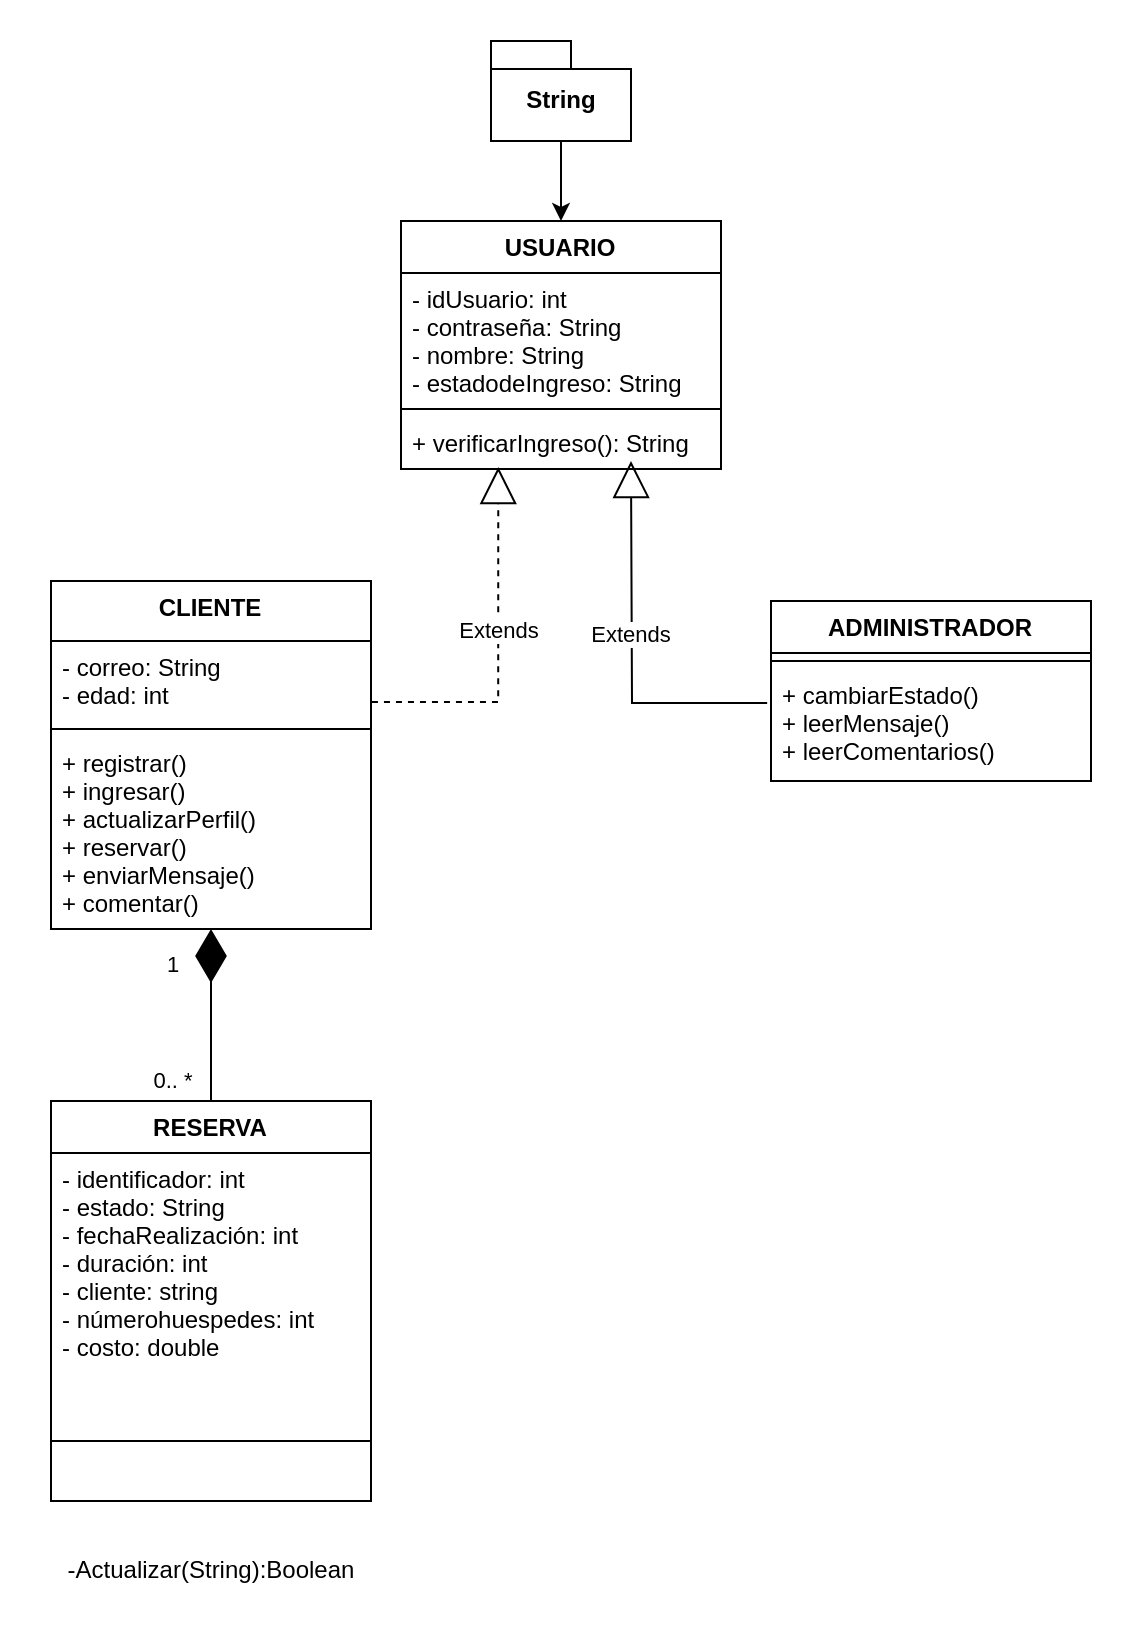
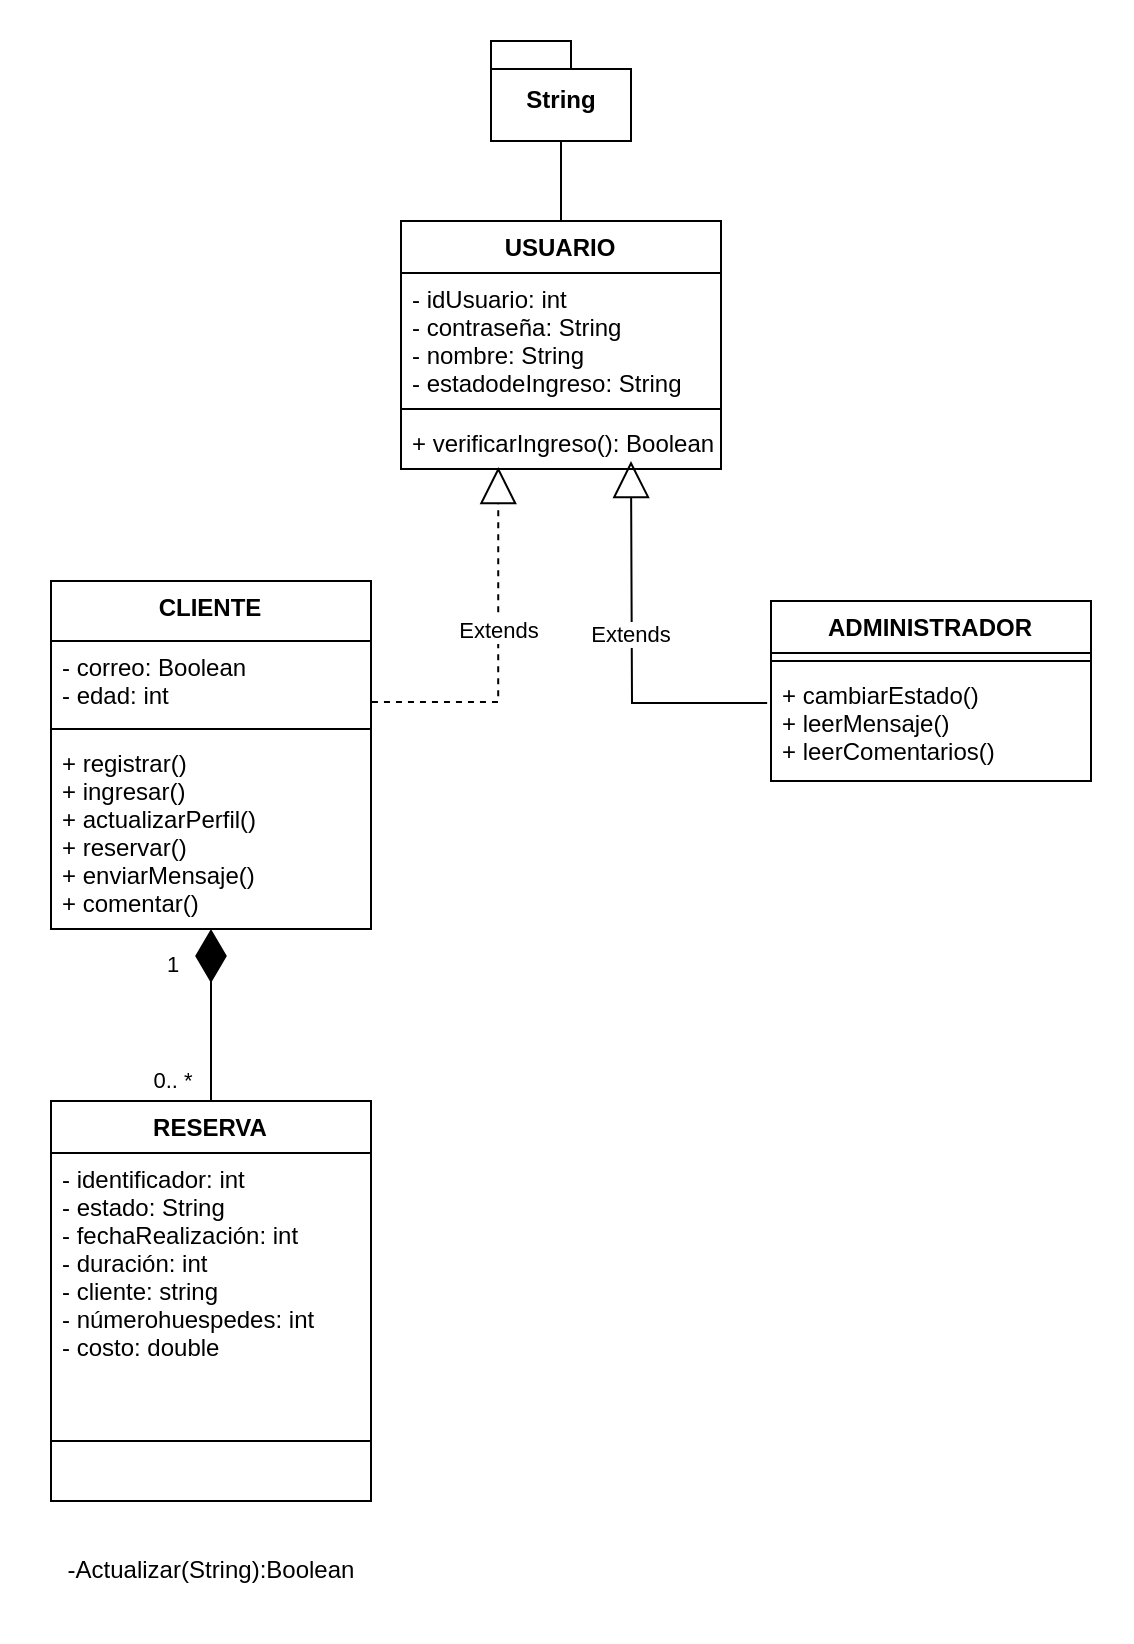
edge "String" -> "USUARIO": arrowhead classic -> none
node "+ verificarIngreso(): String": label "+ verificarIngreso(): String" -> "+ verificarIngreso(): Boolean"
node "- correo: String - edad: int": label "- correo: String - edad: int" -> "- correo: Boolean - edad: int"
